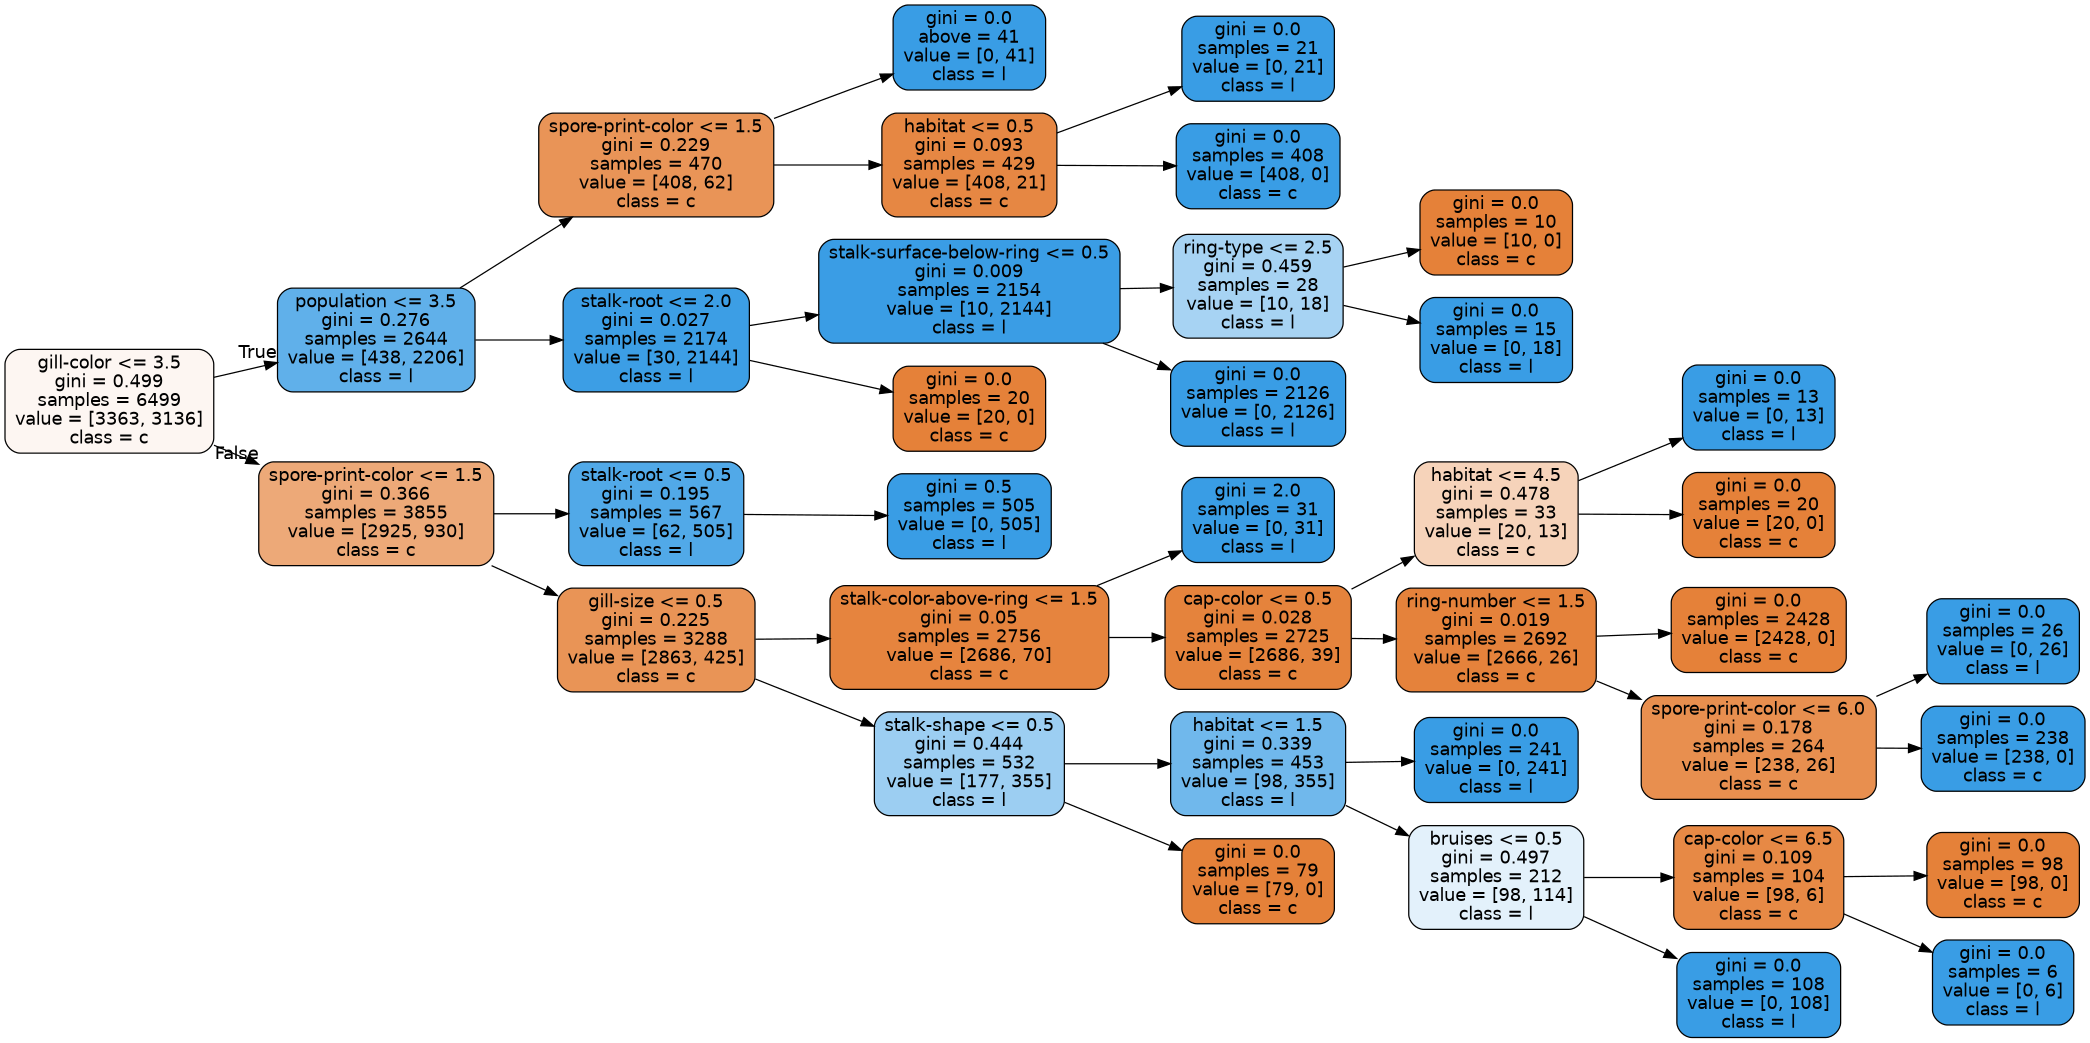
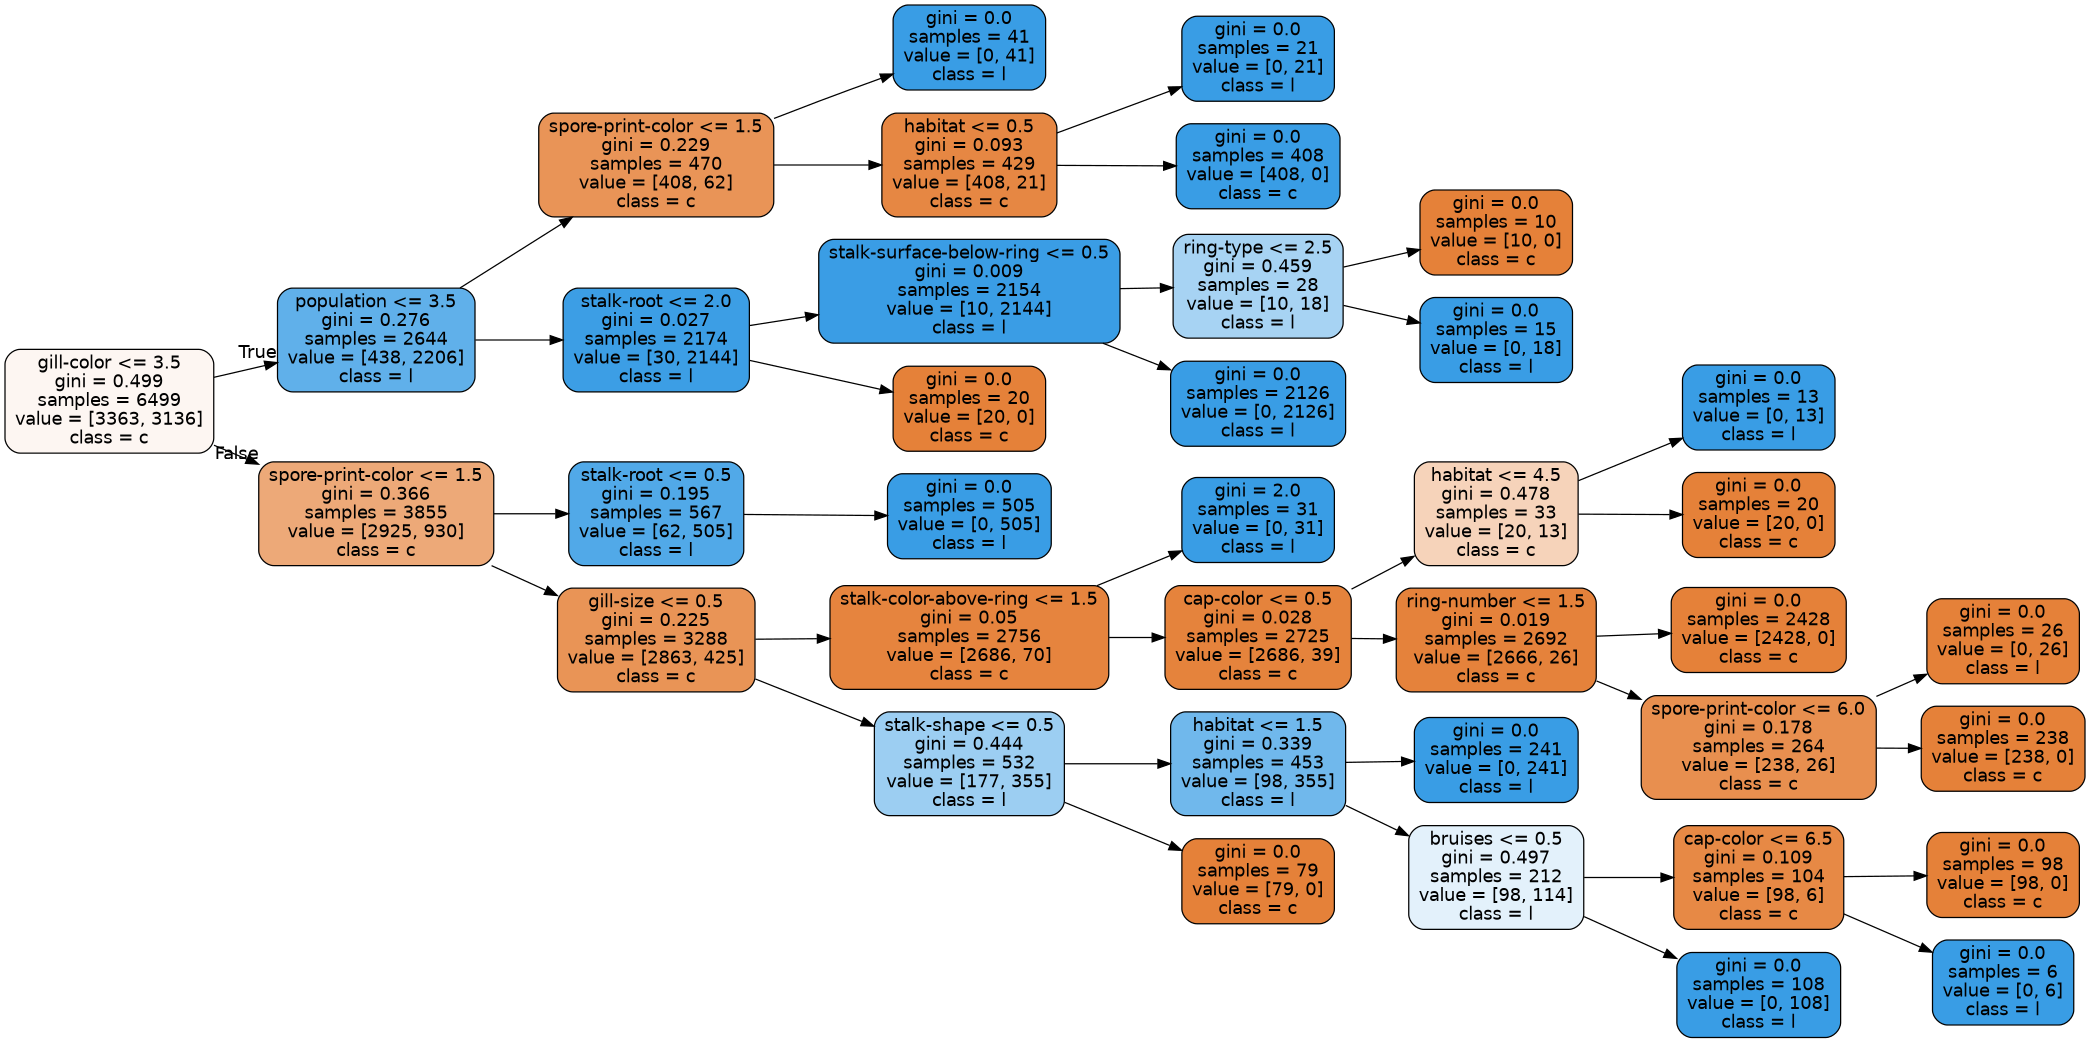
node "gini = 0.0 above = 41 value = [0, 41] class = l": label "gini = 0.0 above = 41 value = [0, 41] class = l" -> "gini = 0.0 samples = 41 value = [0, 41] class = l"
node "gini = 0.5 samples = 505 value = [0, 505] class = l": label "gini = 0.5 samples = 505 value = [0, 505] class = l" -> "gini = 0.0 samples = 505 value = [0, 505] class = l"
node "gini = 0.0 samples = 26 value = [0, 26] class = l": fillcolor #399de5 -> #e58139
node "gini = 0.0 samples = 238 value = [238, 0] class = c": fillcolor #399de5 -> #e58139
